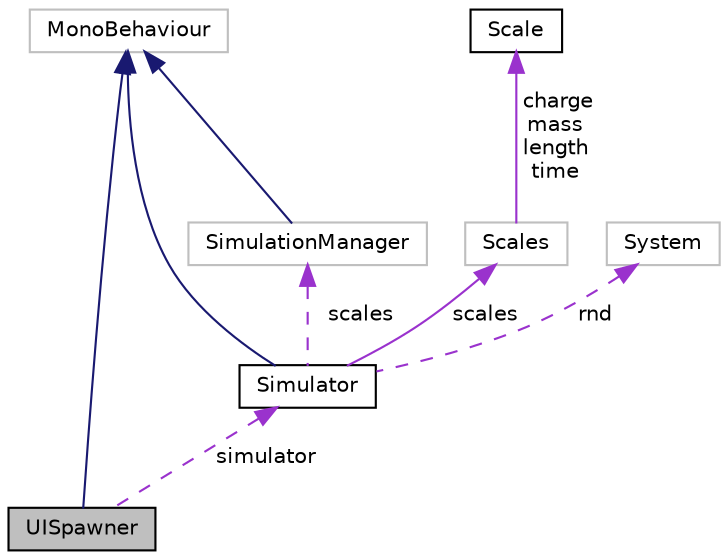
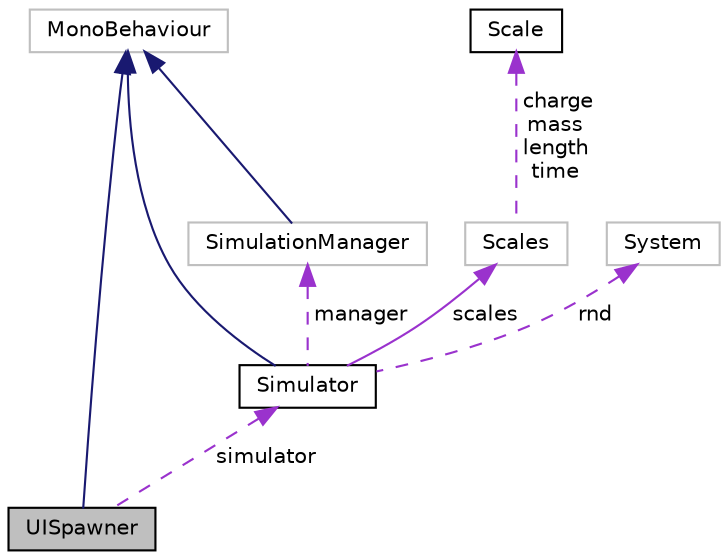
edge "Scales" -> "Scale": style solid -> dashed
edge "Simulator" -> "SimulationManager": label " scales" -> " manager"
